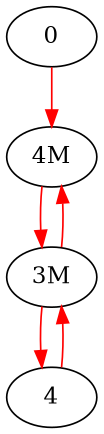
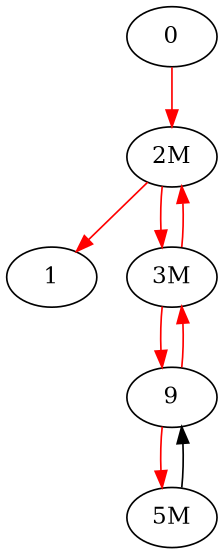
node "4M": label "4M" -> "2M"
node "1": added
node "4": label "4" -> "9"
node "5M": added
